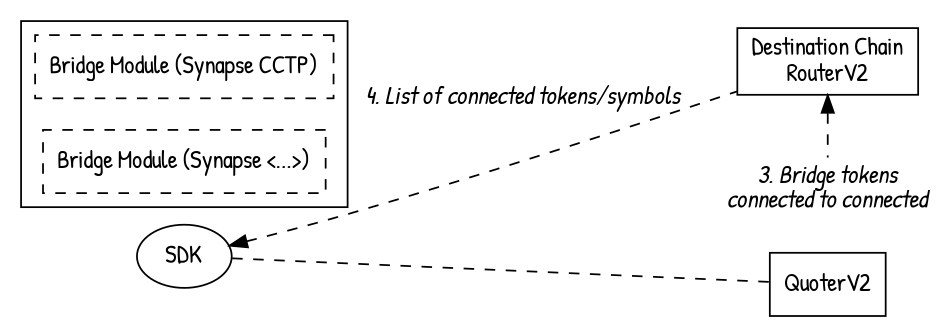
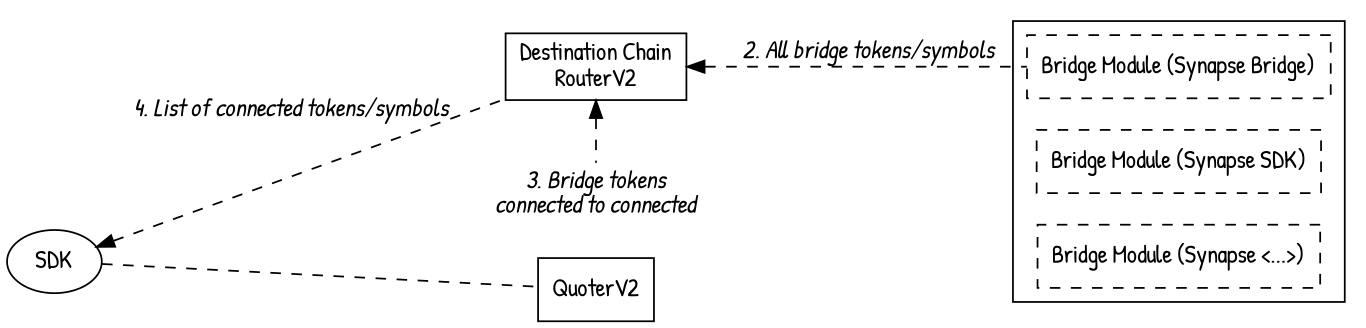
node "Bridge Module (Synapse CCTP)": label "Bridge Module (Synapse CCTP)" -> "Bridge Module (Synapse SDK)"
node "Bridge Module (Synapse Bridge)": added
